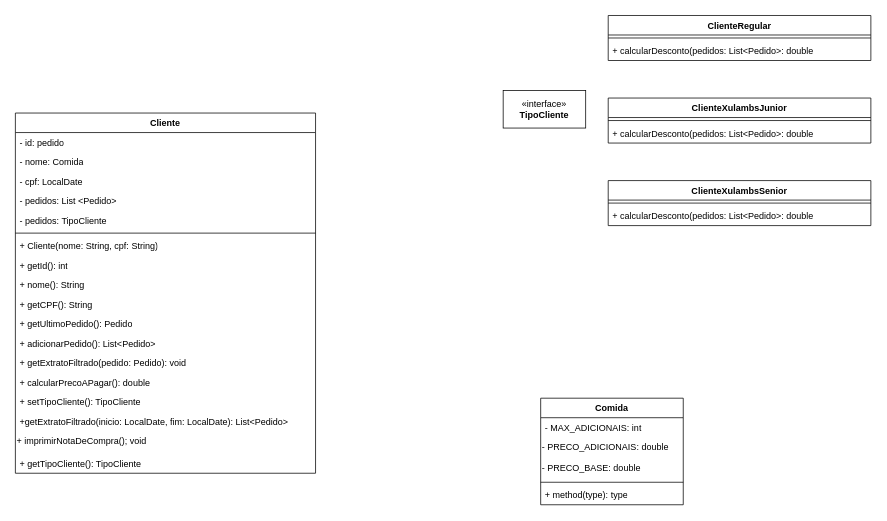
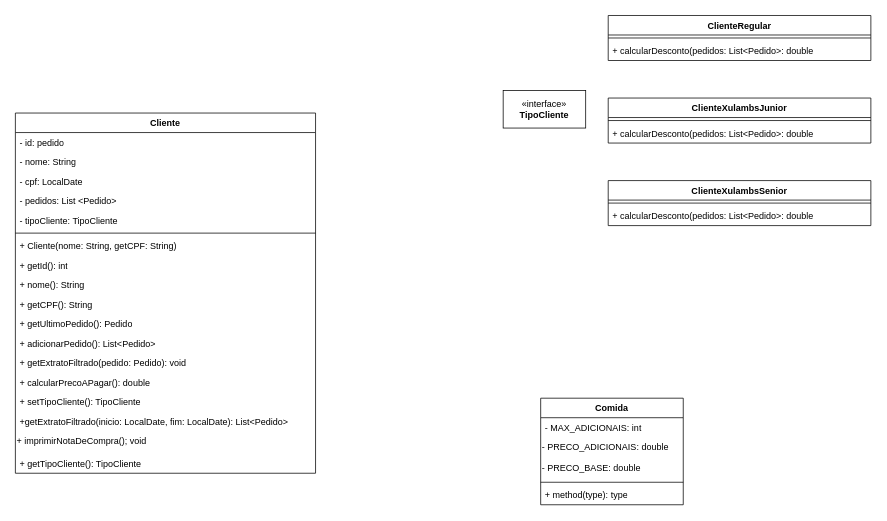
node "- nome: Comida": label "- nome: Comida" -> "- nome: String"
node "- pedidos: TipoCliente": label "- pedidos: TipoCliente" -> "- tipoCliente: TipoCliente"
node "+ Cliente(nome: String, cpf: String)": label "+ Cliente(nome: String, cpf: String)" -> "+ Cliente(nome: String, getCPF: String)"
